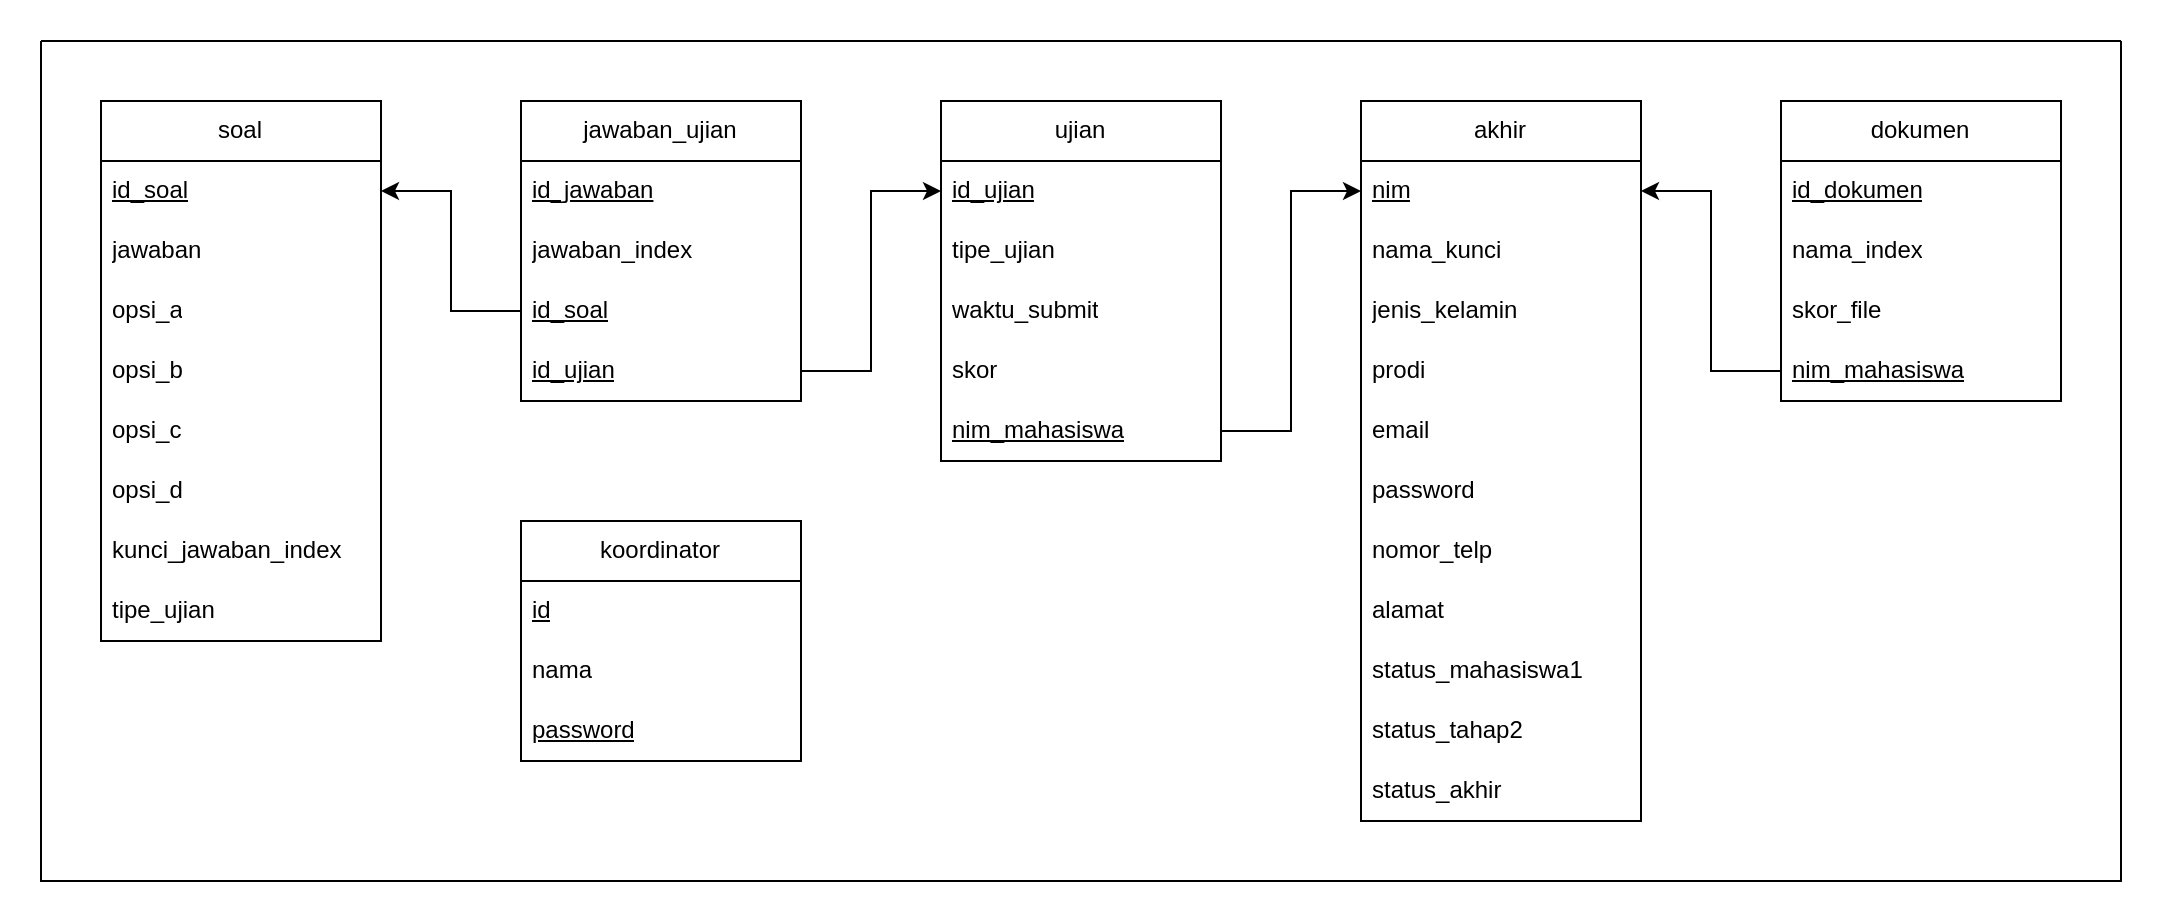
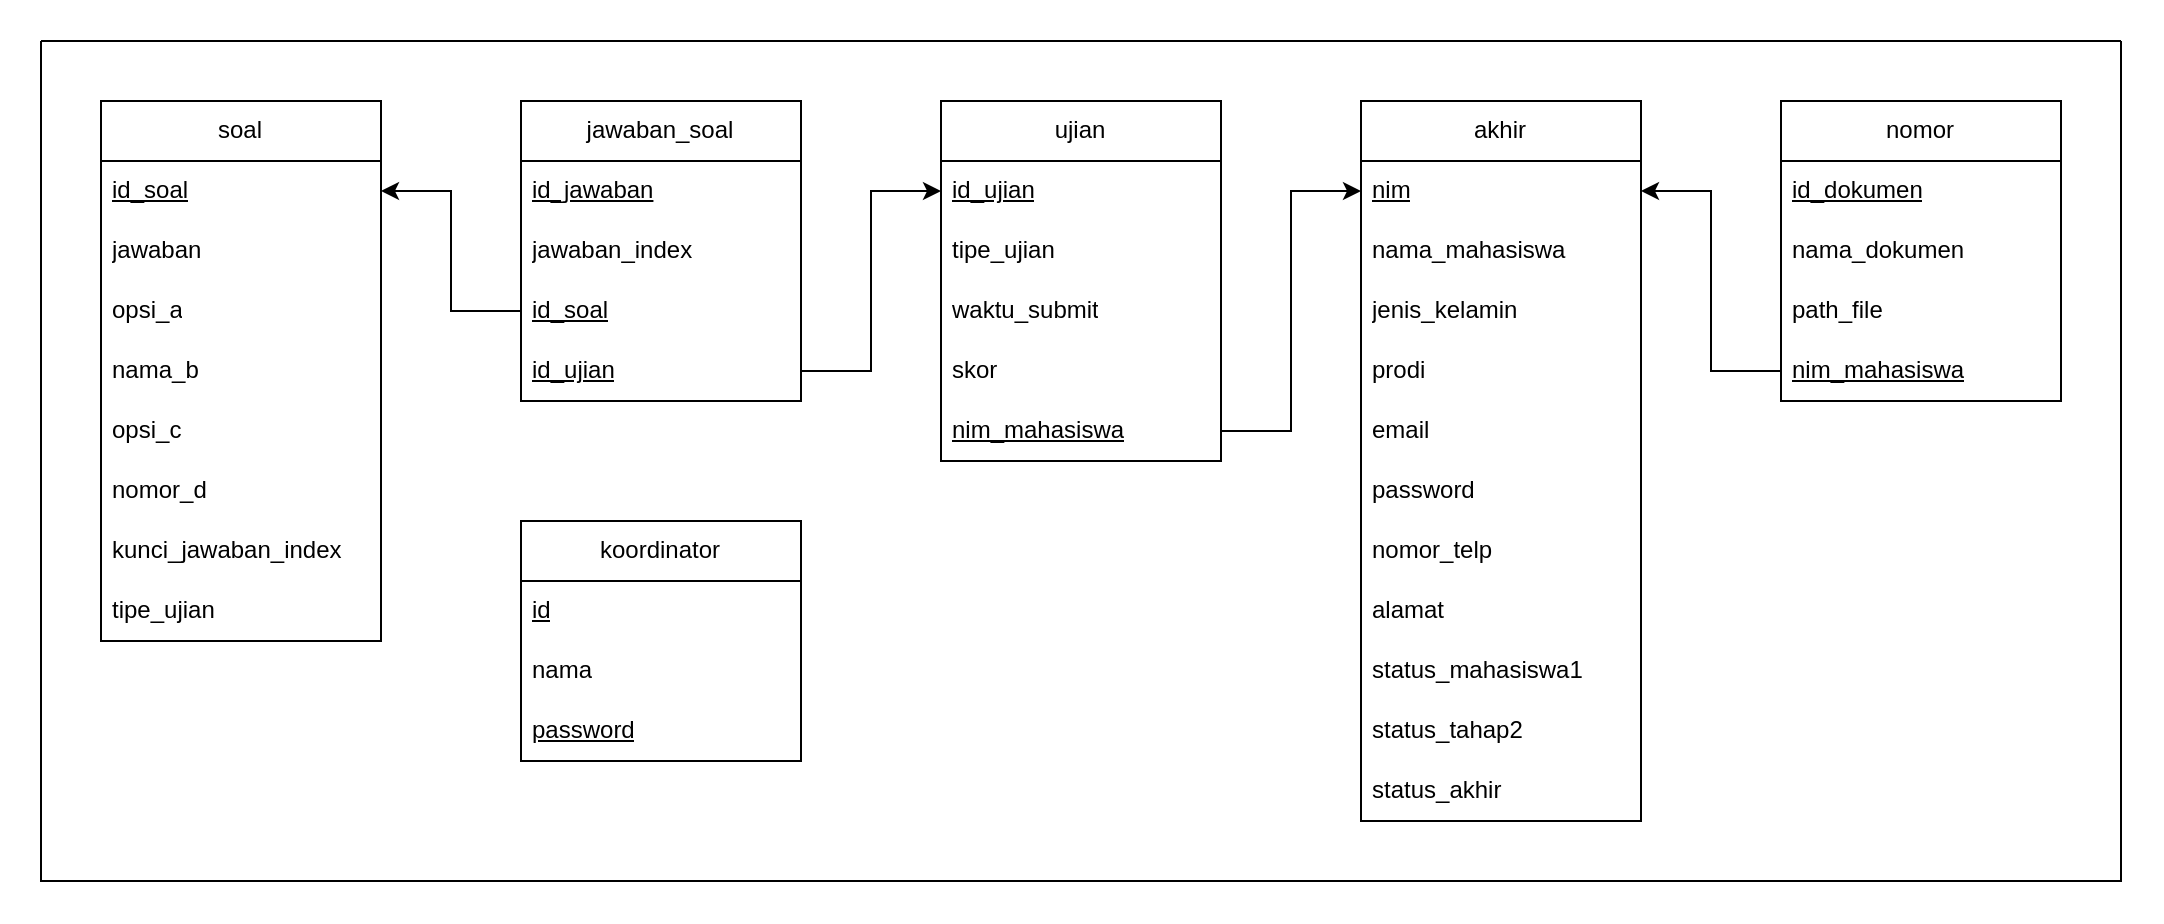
node "jawaban_ujian": label "jawaban_ujian" -> "jawaban_soal"
node "dokumen": label "dokumen" -> "nomor"
node "nama_kunci": label "nama_kunci" -> "nama_mahasiswa"
node "nama_index": label "nama_index" -> "nama_dokumen"
node "skor_file": label "skor_file" -> "path_file"
node "opsi_b": label "opsi_b" -> "nama_b"
node "opsi_d": label "opsi_d" -> "nomor_d"
